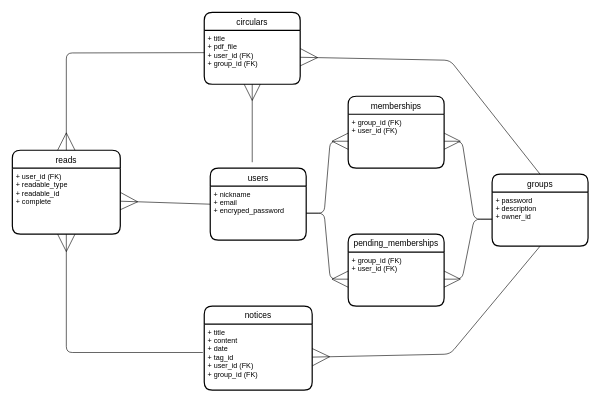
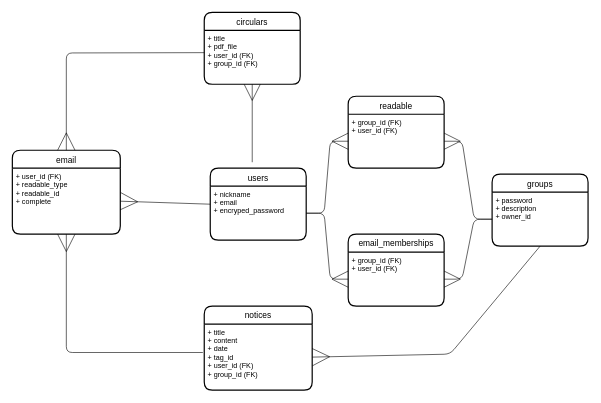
node "memberships": label "memberships" -> "readable"
edge "groups" -> "+ title + pdf_file + user_id (FK) + group_id (FK)": removed
node "reads": label "reads" -> "email"
node "pending_memberships": label "pending_memberships" -> "email_memberships"
